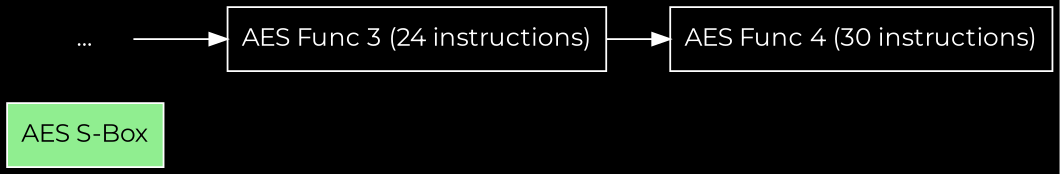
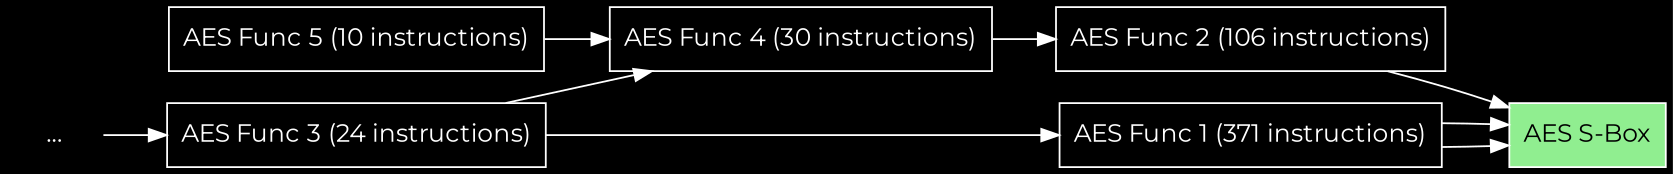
node "AES Func 5 (10 instructions)": added
node "AES Func 2 (106 instructions)": added
node "AES Func 1 (371 instructions)": added
